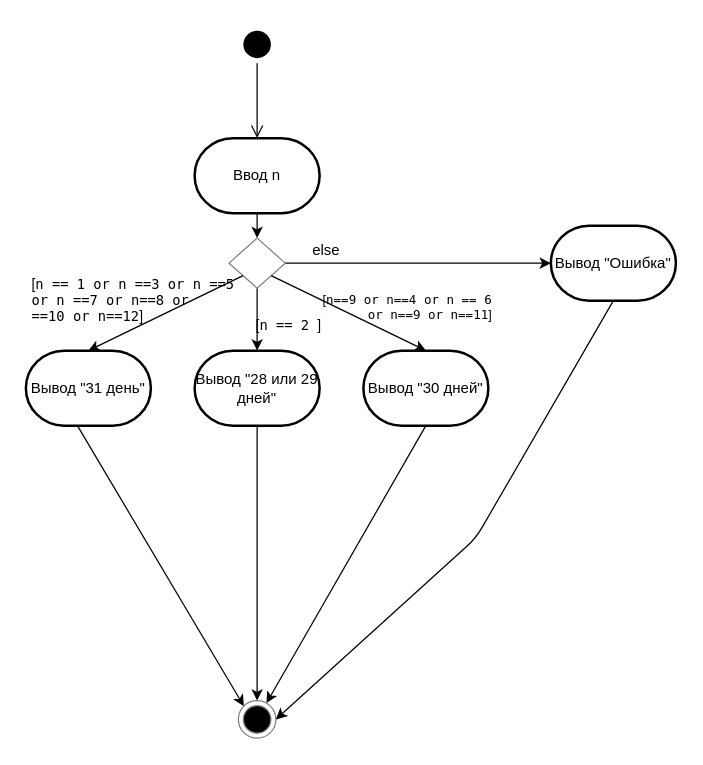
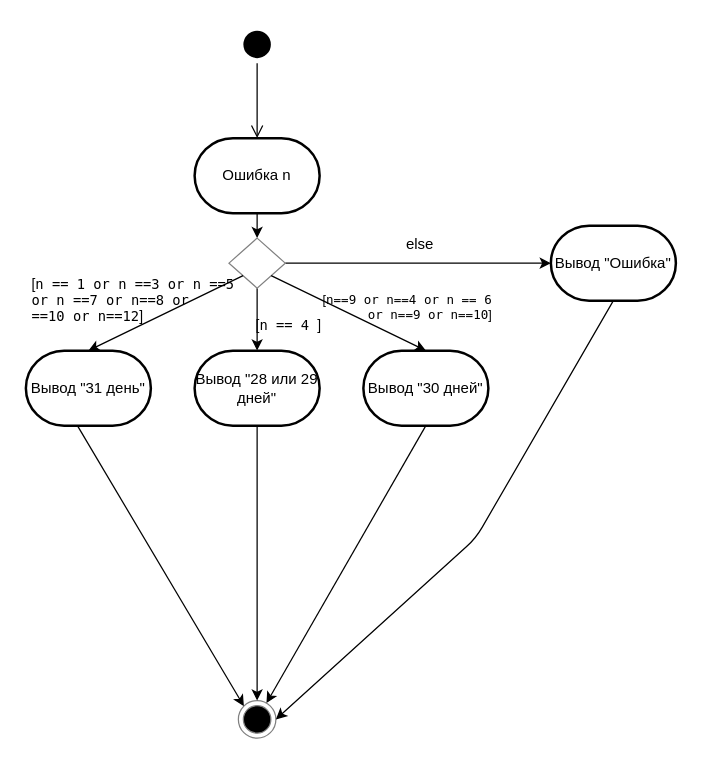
node "Ввод n": label "Ввод n" -> "Ошибка n"
node "else": moved (326, 251) -> (419, 244)
node "[n==9 or n==4 or n == 6 or n==9 or n==11]": label "[n==9 or n==4 or n == 6 or n==9 or n==11]" -> "[n==9 or n==4 or n == 6 or n==9 or n==10]"
node "[n == 2 ]": label "[n == 2 ]" -> "[n == 4 ]"
